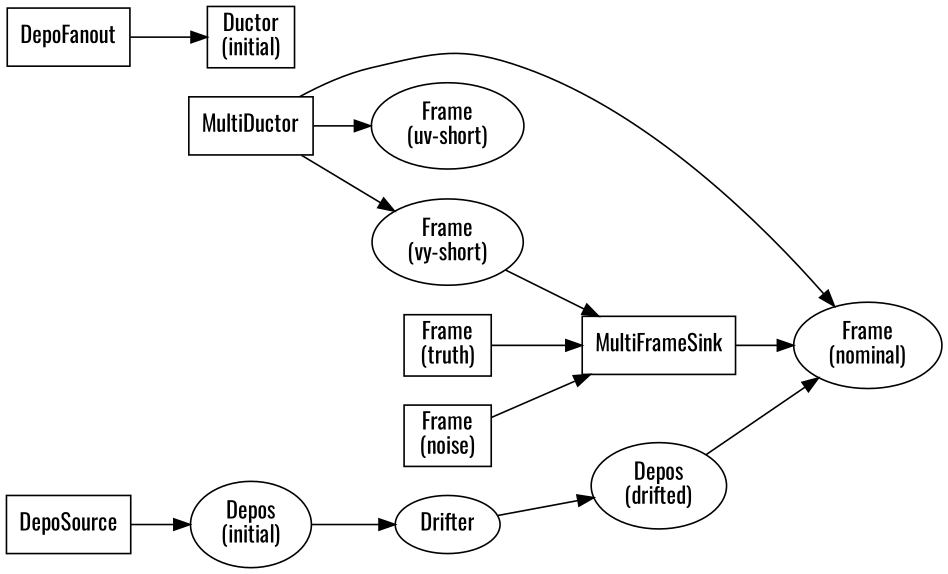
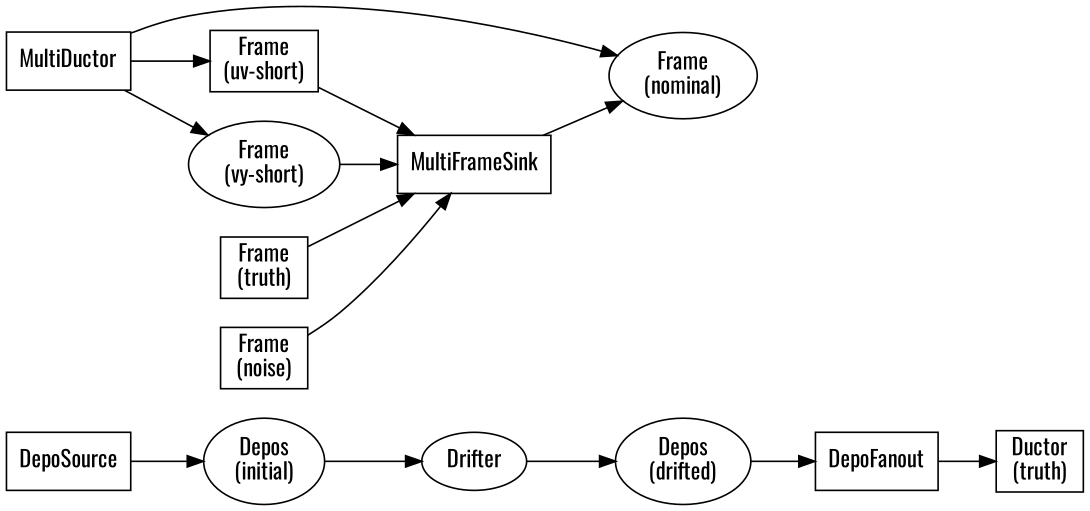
node "Ductor (initial)": label "Ductor (initial)" -> "Ductor (truth)"
edge "Frame (uv-short)" -> "MultiFrameSink": added
node "Frame (uv-short)": shape ellipse -> box
edge "Depos (drifted)" -> "Frame (nominal)": now "Depos (drifted)" -> "DepoFanout"
